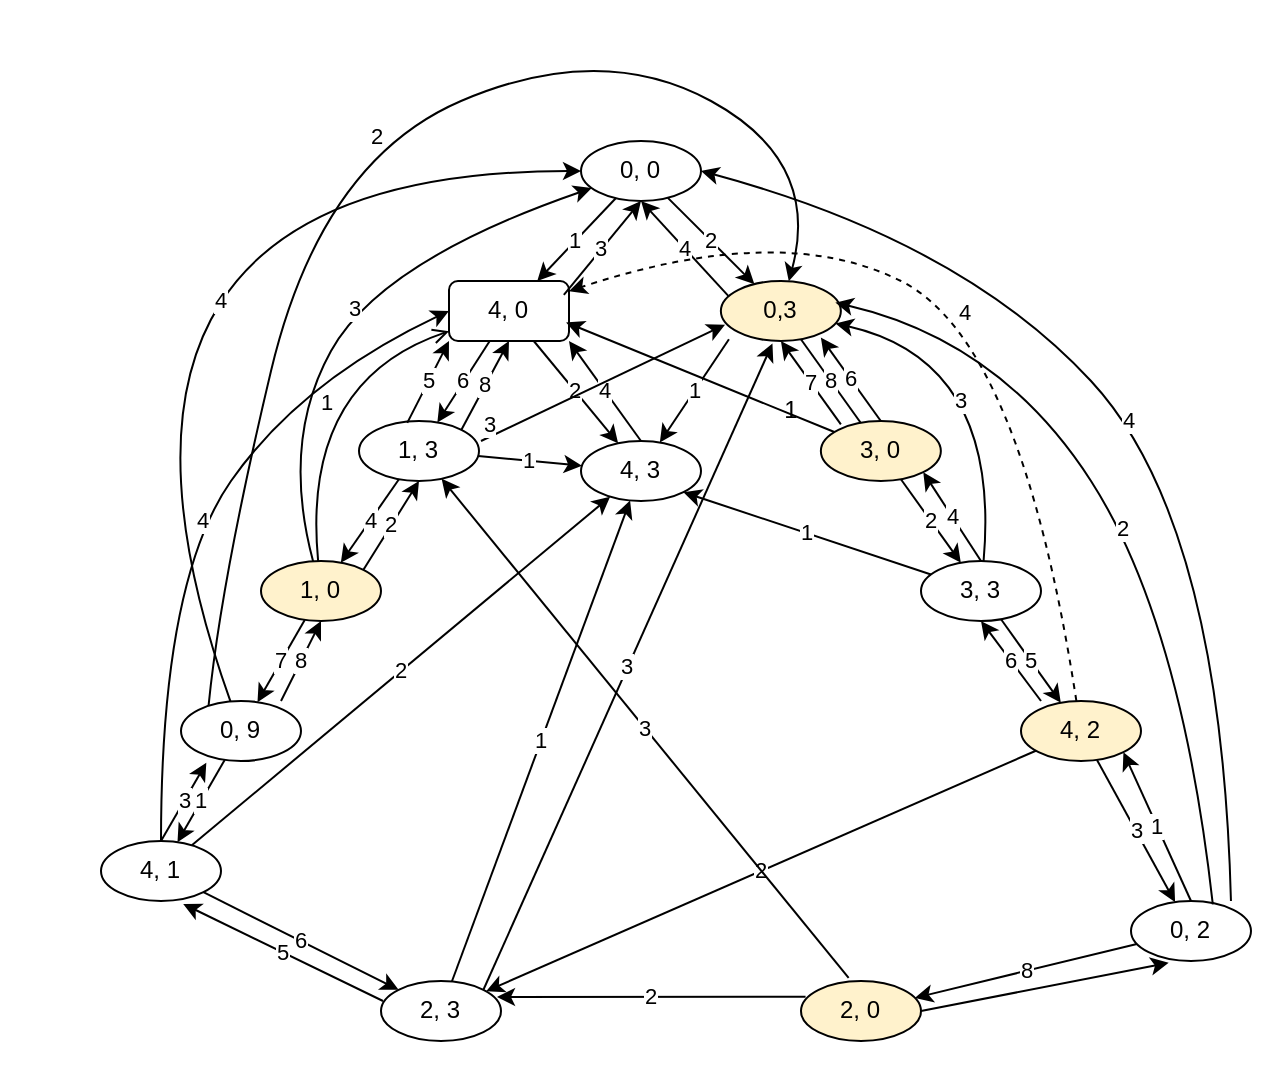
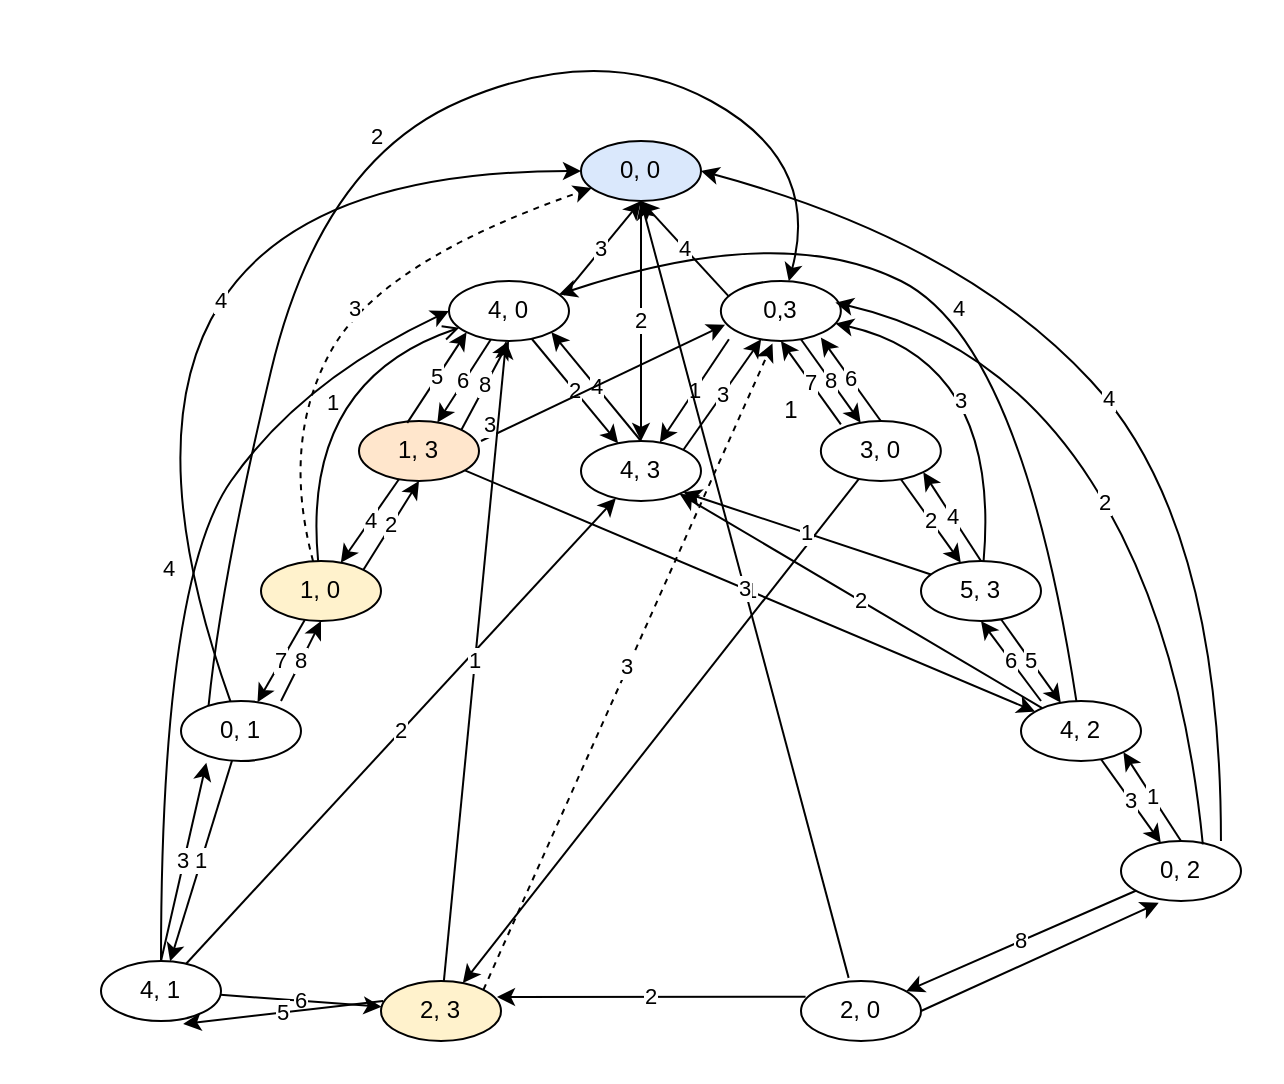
node "0, 0": fillcolor #ffffff -> #dae8fc
edge "0, 0" -> "0,3": now "0, 0" -> "4, 3"
edge "0, 0" -> "4, 0": removed, label "1"
edge "1, 0" -> "0, 0": style solid -> dashed
edge "4, 2" -> "4, 0": style dashed -> solid
node "4, 0": shape rounded rectangle -> ellipse
node "0,3": fillcolor #fff2cc -> #ffffff
edge "4, 3" -> "0,3": added, label "3"
edge "3, 0" -> "4, 0": now "3, 0" -> "2, 3"
edge "0,3" -- "3, 0": arrowhead none -> classic
node "1, 3": fillcolor #ffffff -> #ffe6cc
node "3, 0": fillcolor #fff2cc -> #ffffff
edge "1, 3" -> "4, 3": now "1, 3" -> "4, 2"
node "3, 3": label "3, 3" -> "5, 3"
node "0, 9": label "0, 9" -> "0, 1"
node "4, 2": fillcolor #fff2cc -> #ffffff
edge "2, 3" -> "4, 3": now "2, 3" -> "4, 0"
edge "2, 3" -> "0,3": style solid -> dashed
edge "2, 0" -> "1, 3": now "2, 0" -> "0, 0"
edge "4, 2" -> "2, 3": now "4, 2" -> "4, 3"
node "4, 1": moved (161, 871) -> (161, 991)
node "0, 2": moved (1191, 931) -> (1181, 871)
node "2, 3": fillcolor #ffffff -> #fff2cc
node "2, 0": fillcolor #fff2cc -> #ffffff
